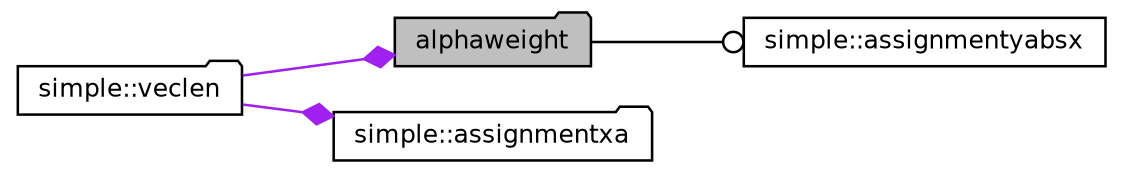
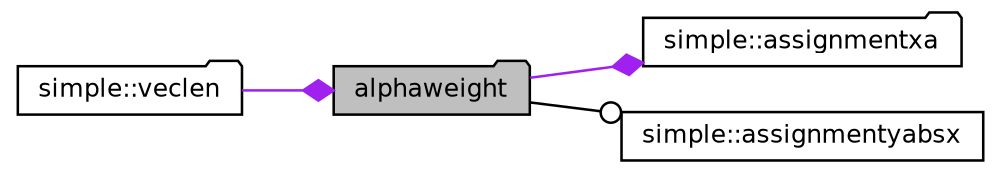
edge "simple::veclen" -> "simple::assignmentxa": now "alphaweight" -> "simple::assignmentxa"
